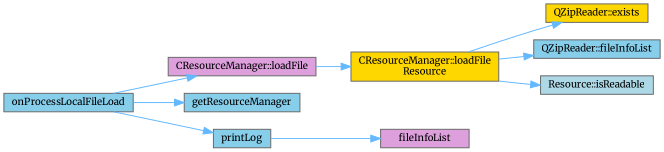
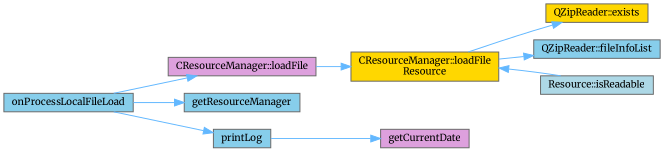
edge "CResourceManager::loadFile Resource" -> "Resource::isReadable": reversed
node "fileInfoList": label "fileInfoList" -> "getCurrentDate"
